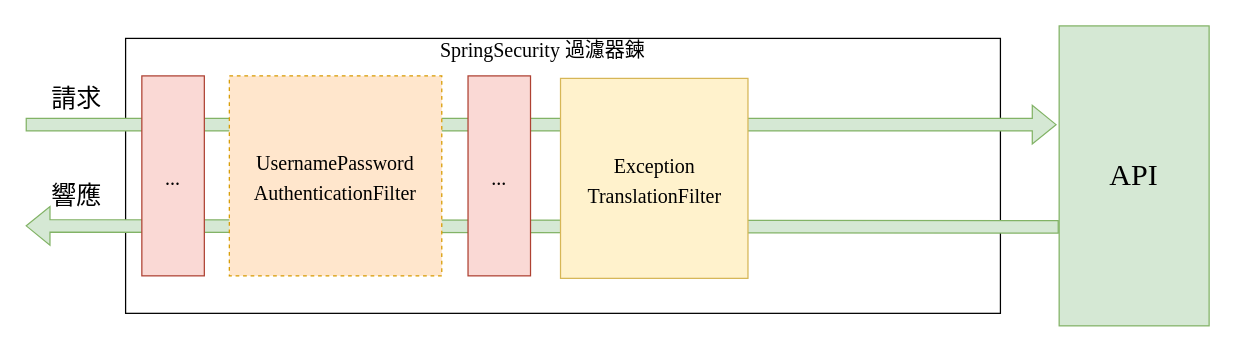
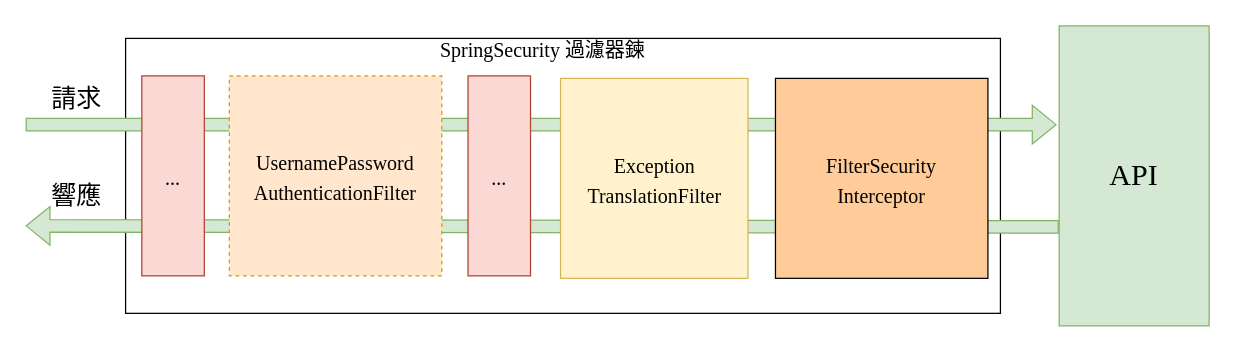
node "FilterSecurity Interceptor": added
